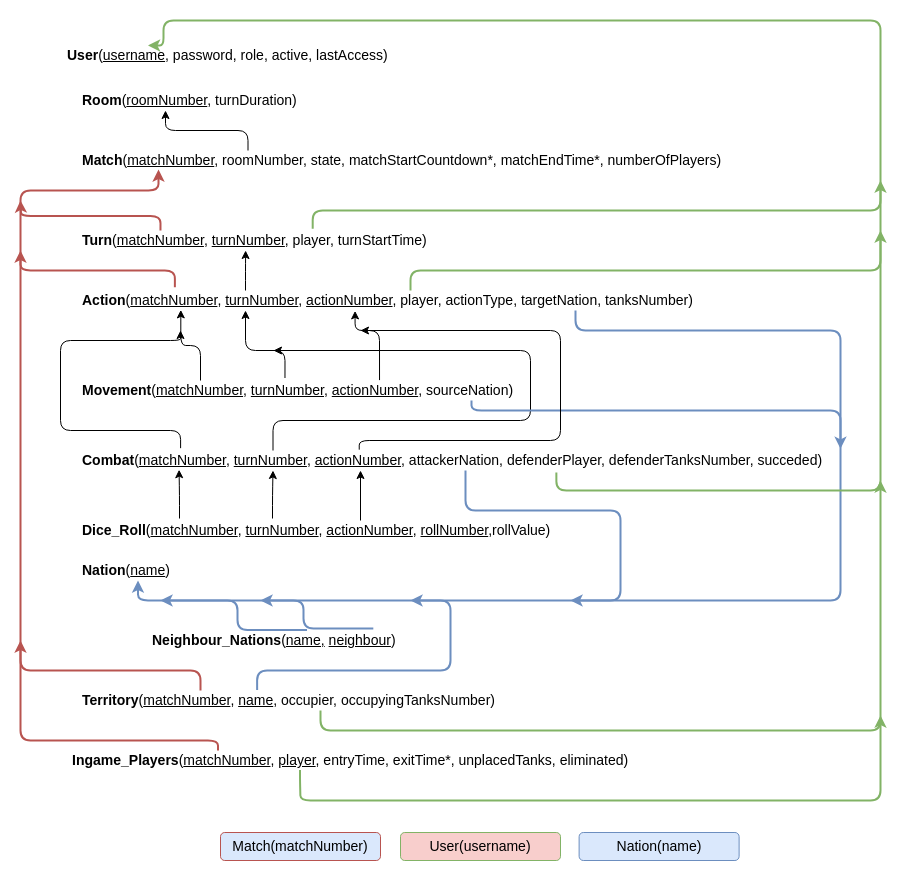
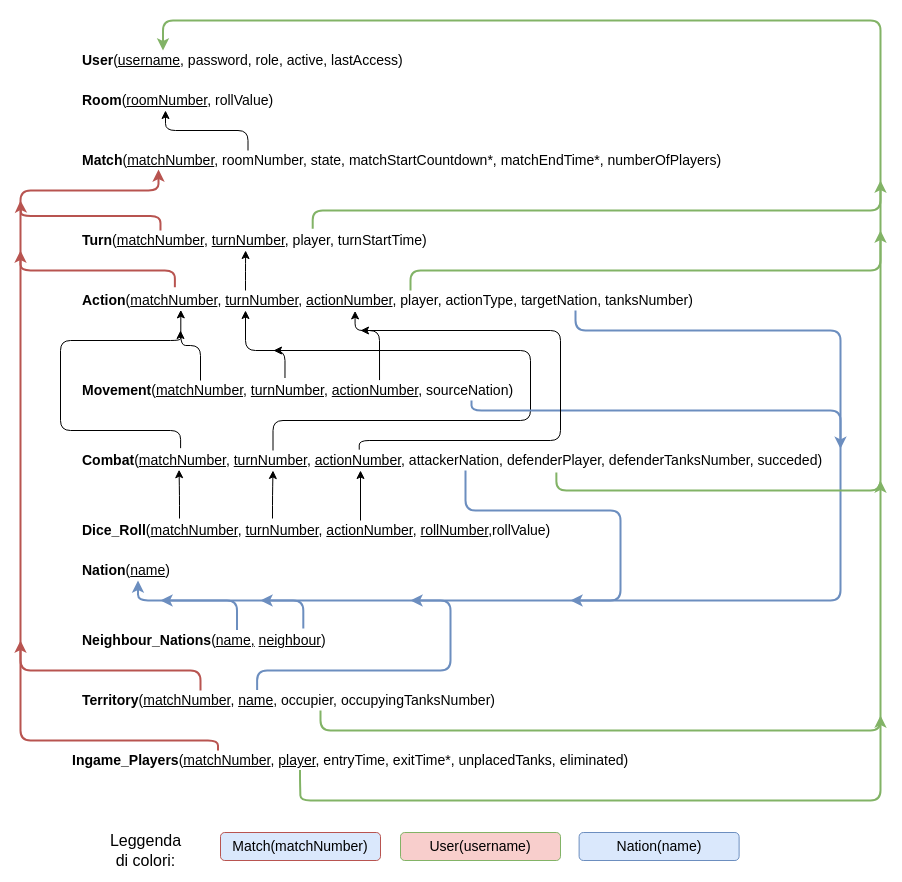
node "User(username, password, role, active, lastAccess)": moved (231, 56) -> (246, 61)
node "Room(roomNumber, turnDuration)": label "Room(roomNumber, turnDuration)" -> "Room(roomNumber, rollValue)"
node "Neighbour_Nations(name, neighbour)": moved (281, 641) -> (211, 641)
node "Leggenda di colori:": added
